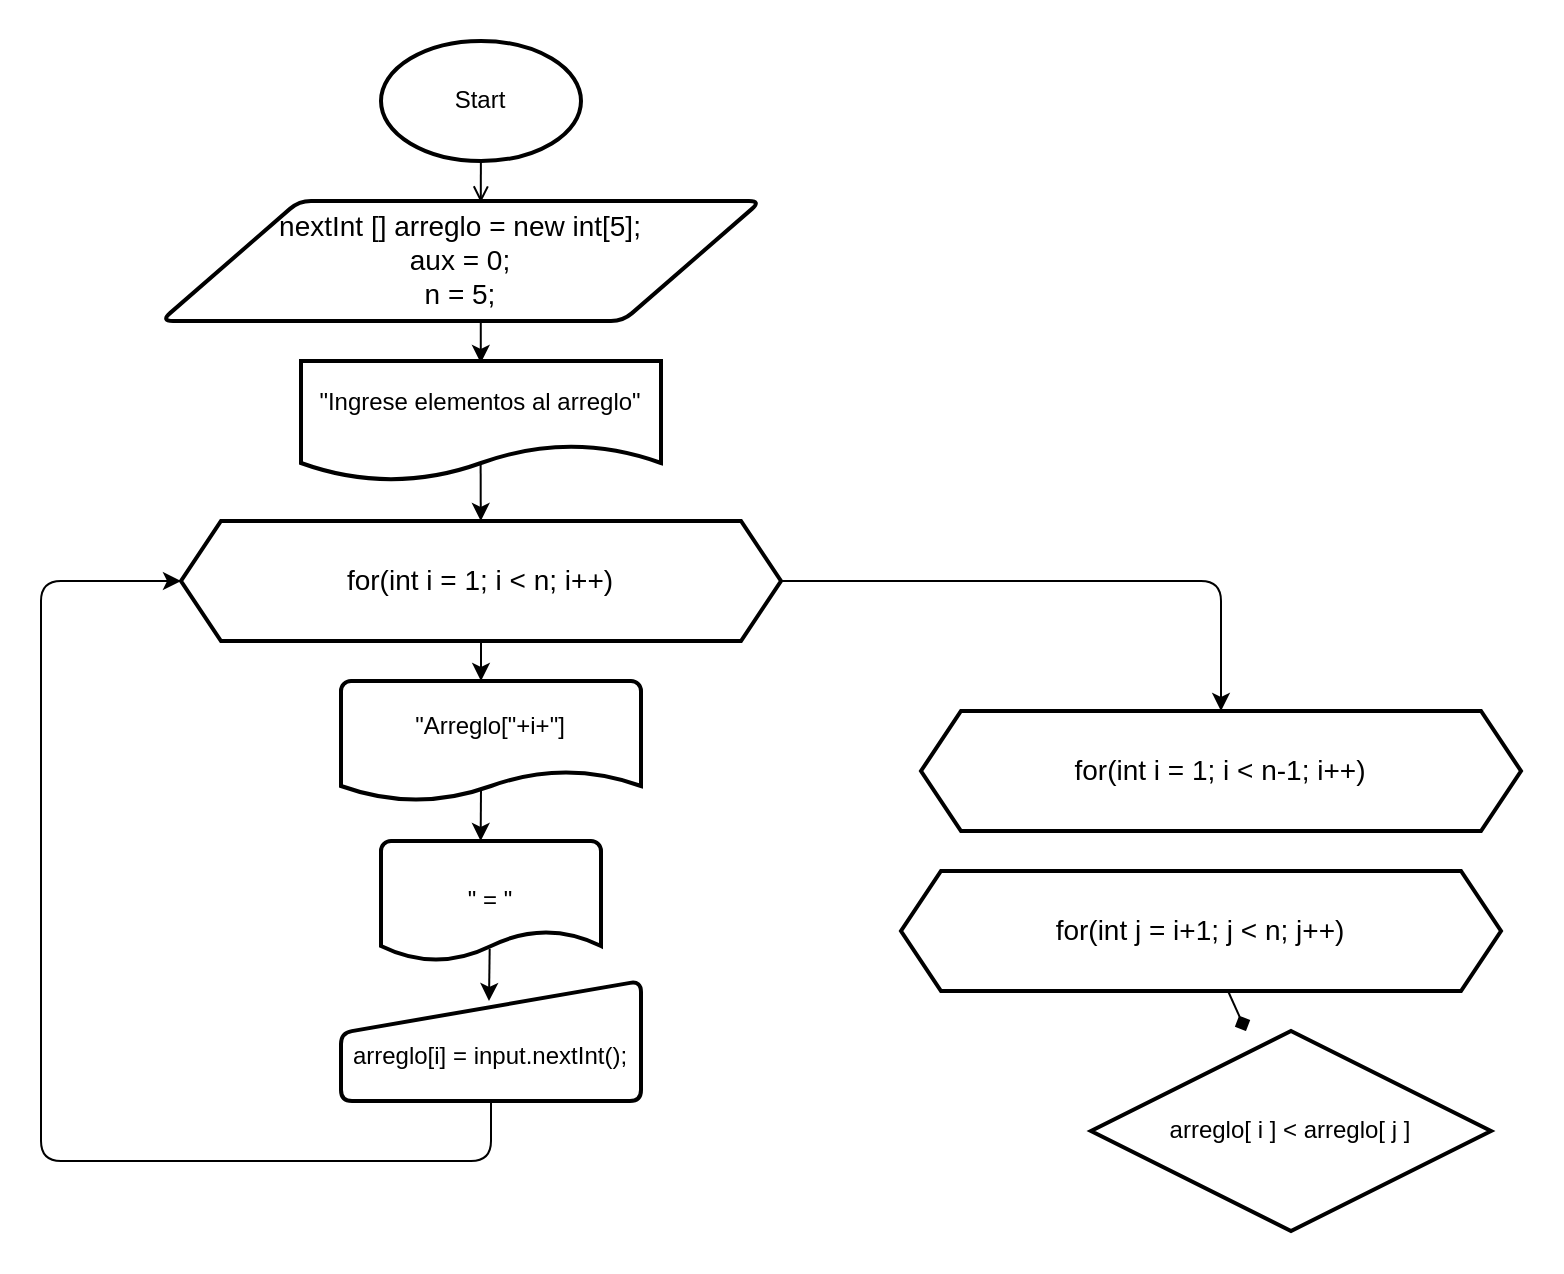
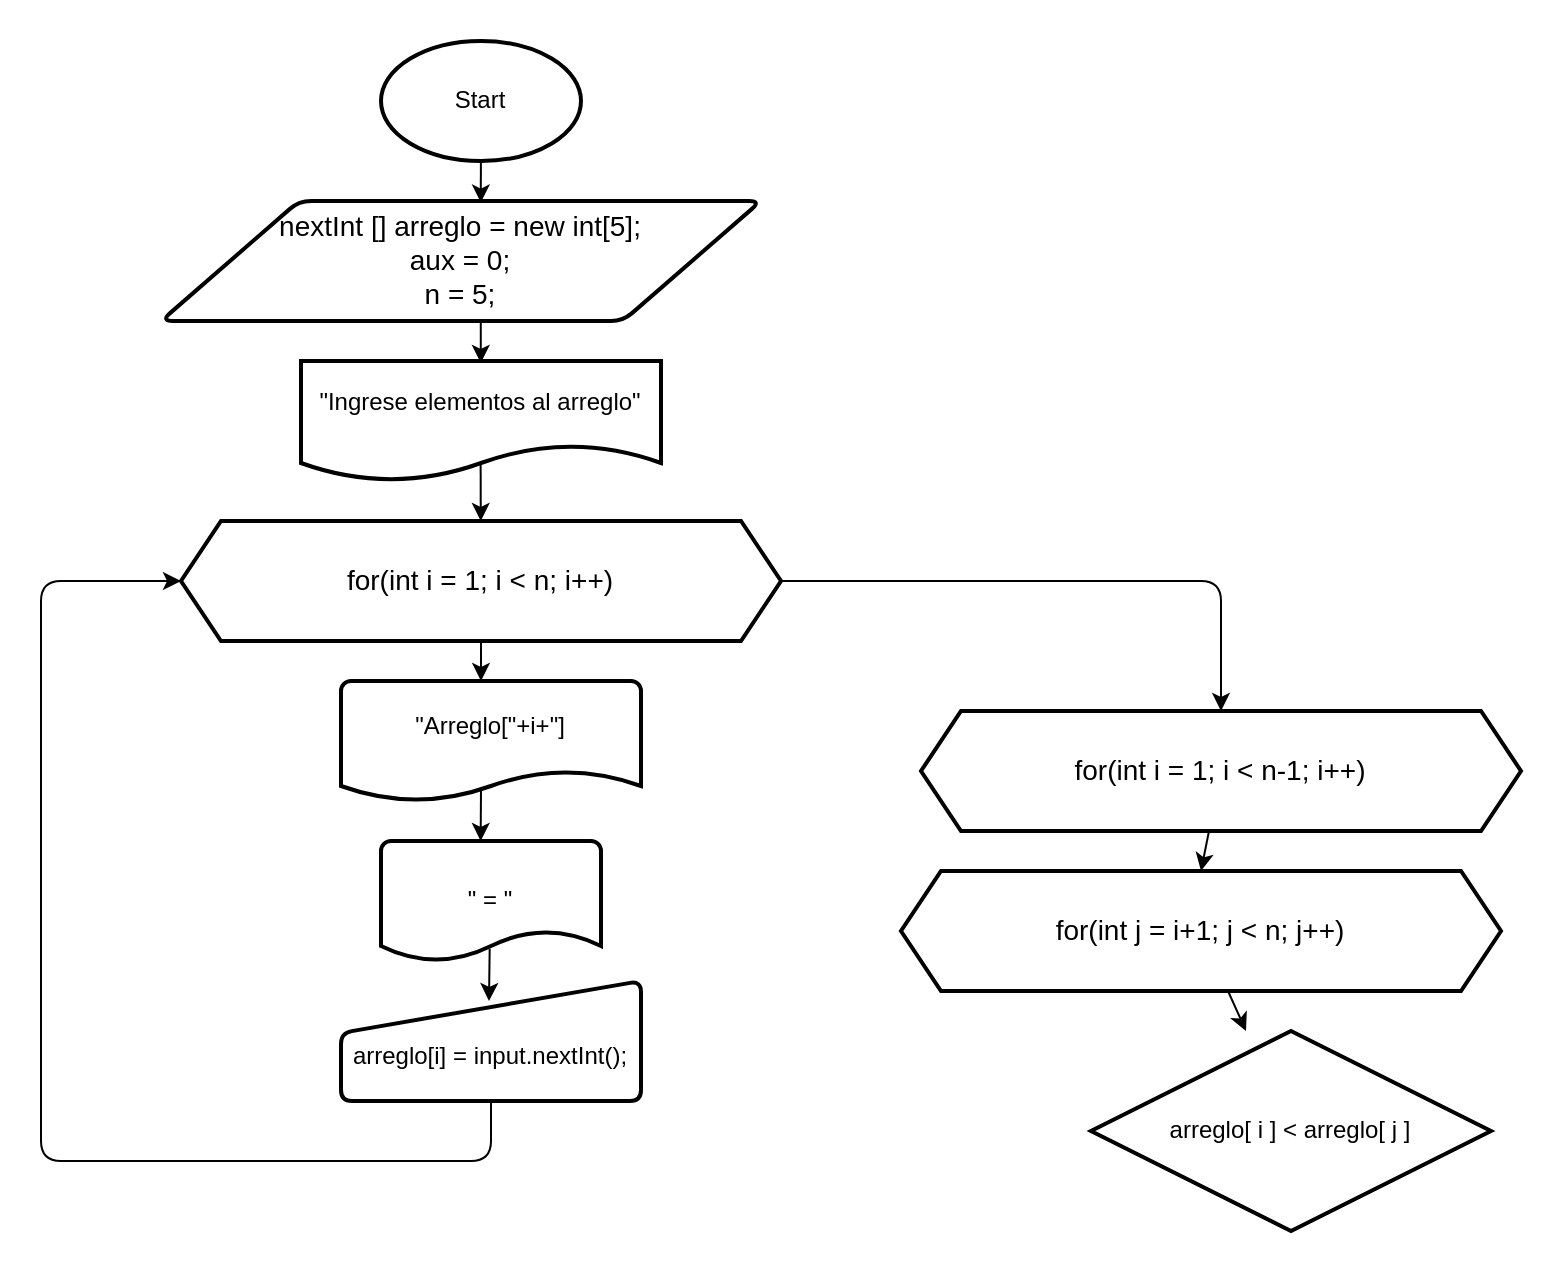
edge "Start" -> "nextInt [] arreglo = new int[5]; aux = 0; n = 5;": arrowhead open -> classic
edge "for(int i = 1; i < n-1; i++)" -> "for(int j = i+1; j < n; j++)": added
edge "for(int j = i+1; j < n; j++)" -> "arreglo[ i ] < arreglo[ j ]": arrowhead diamond -> classic
